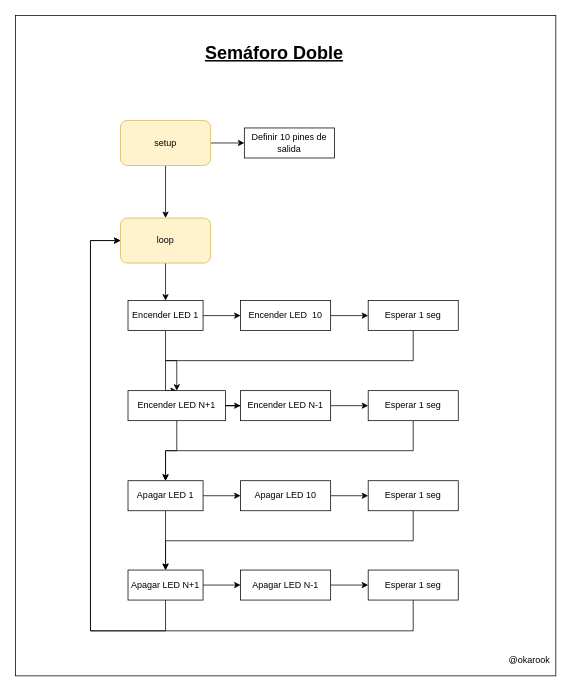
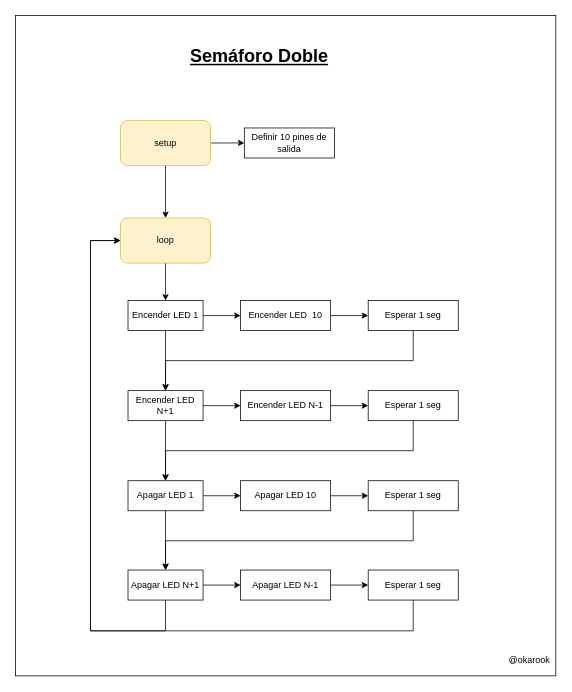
node "Semáforo Doble": moved (274, 53) -> (259, 57)
node "Encender LED N+1": size 98x30 -> 75x30
